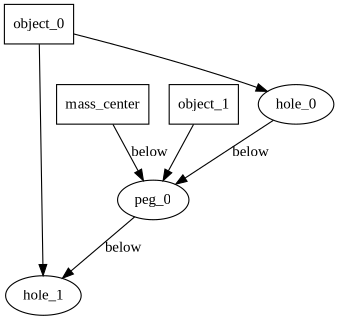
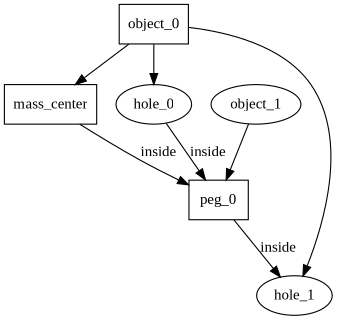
edge "object_0" -> "mass_center": added
node "object_1": shape box -> ellipse
edge "mass_center" -> "peg_0": label "below" -> "inside"
edge "hole_0" -> "peg_0": label "below" -> "inside"
node "peg_0": shape ellipse -> box
edge "peg_0" -> "hole_1": label "below" -> "inside"
